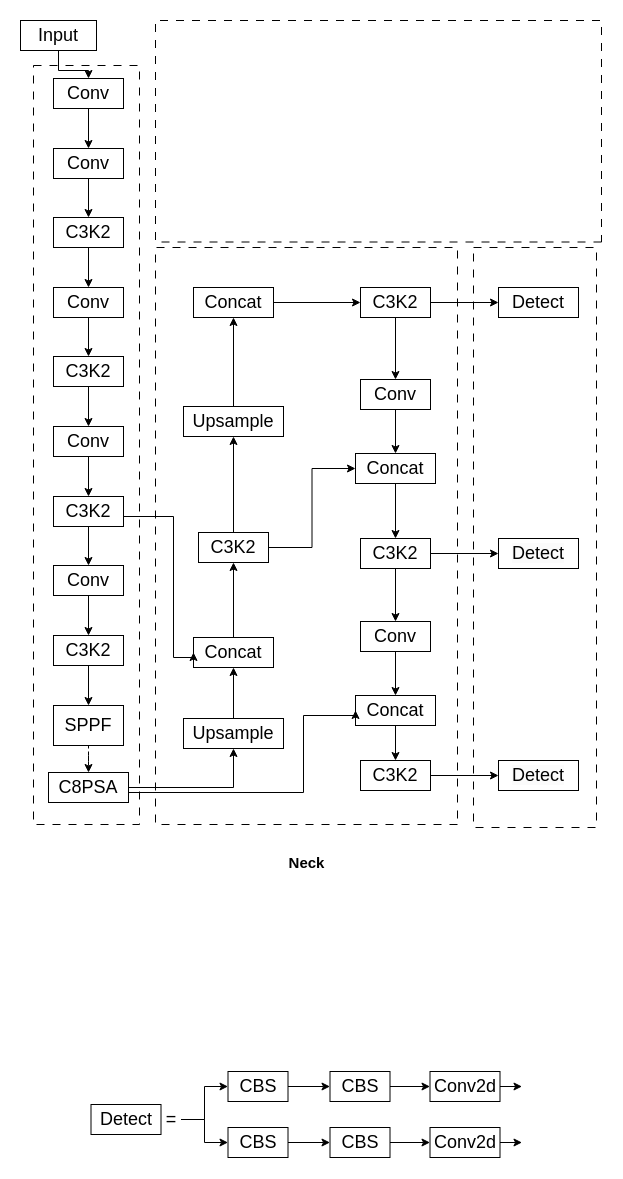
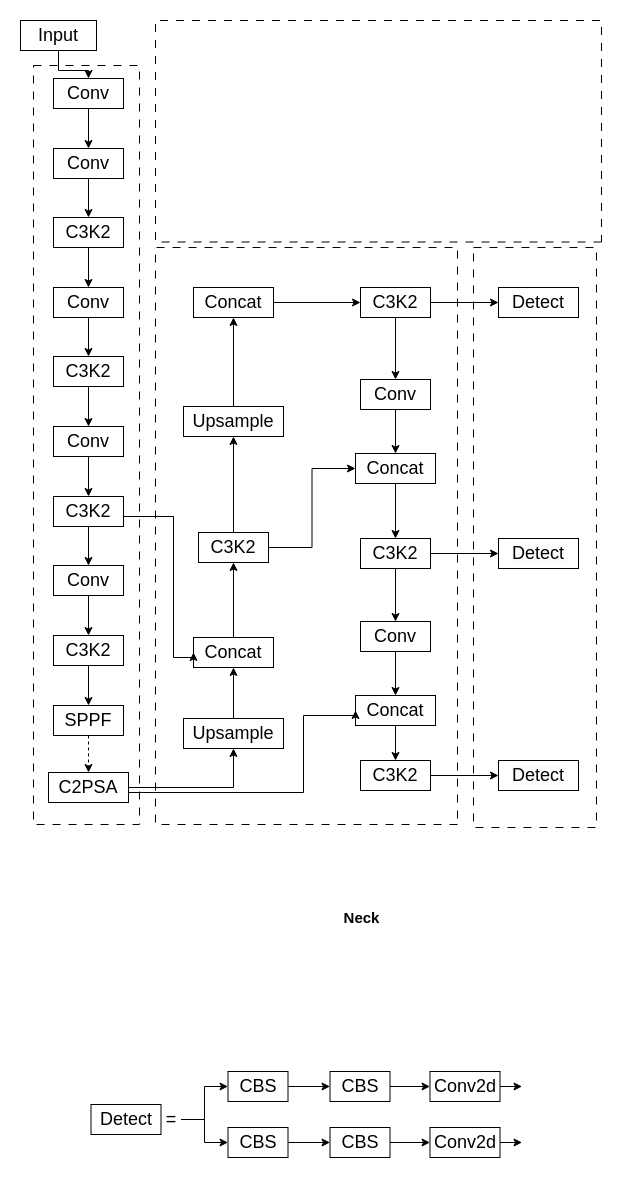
node "SPPF": size 70x40 -> 70x30
node "C8PSA": label "C8PSA" -> "C2PSA"
node "Neck": moved (307, 863) -> (362, 918)
